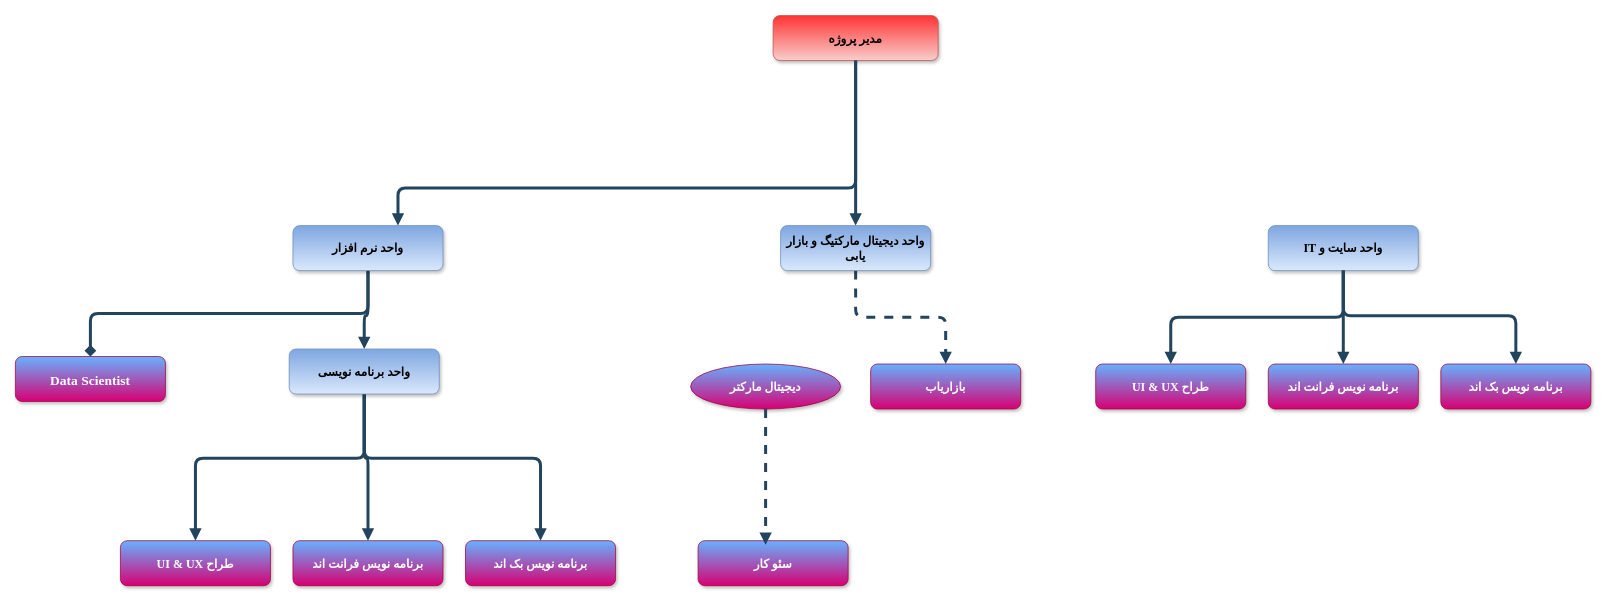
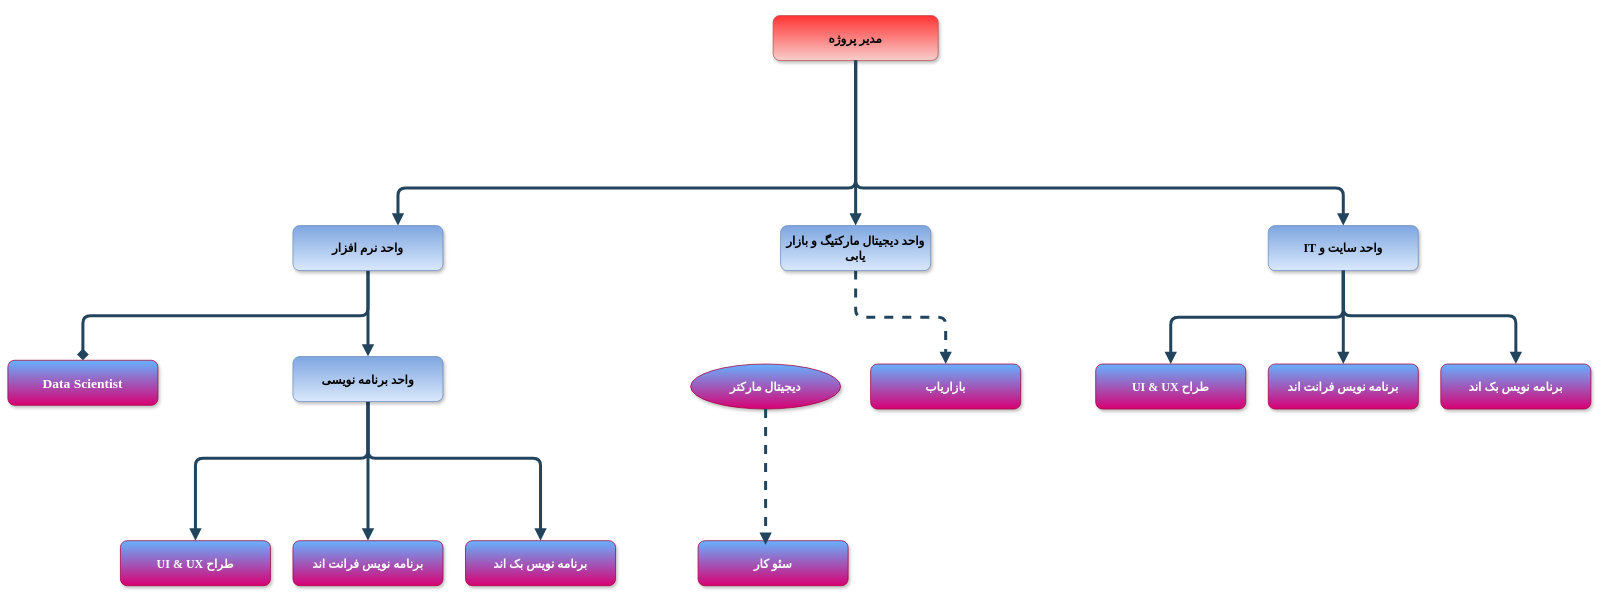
edge "مدیر پروژه" -> "IT واحد سایت و": added
node "واحد برنامه نویسی": moved (364, 371) -> (368, 379)
node "Data Scientist": moved (90, 379) -> (83, 383)
